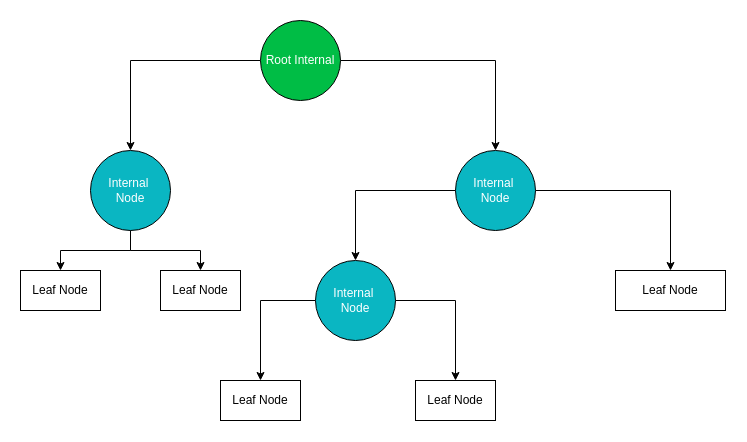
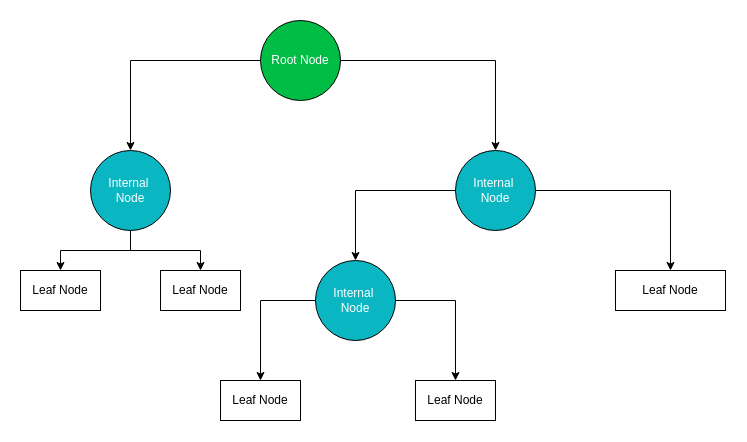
node "Root Internal": label "Root Internal" -> "Root Node"
